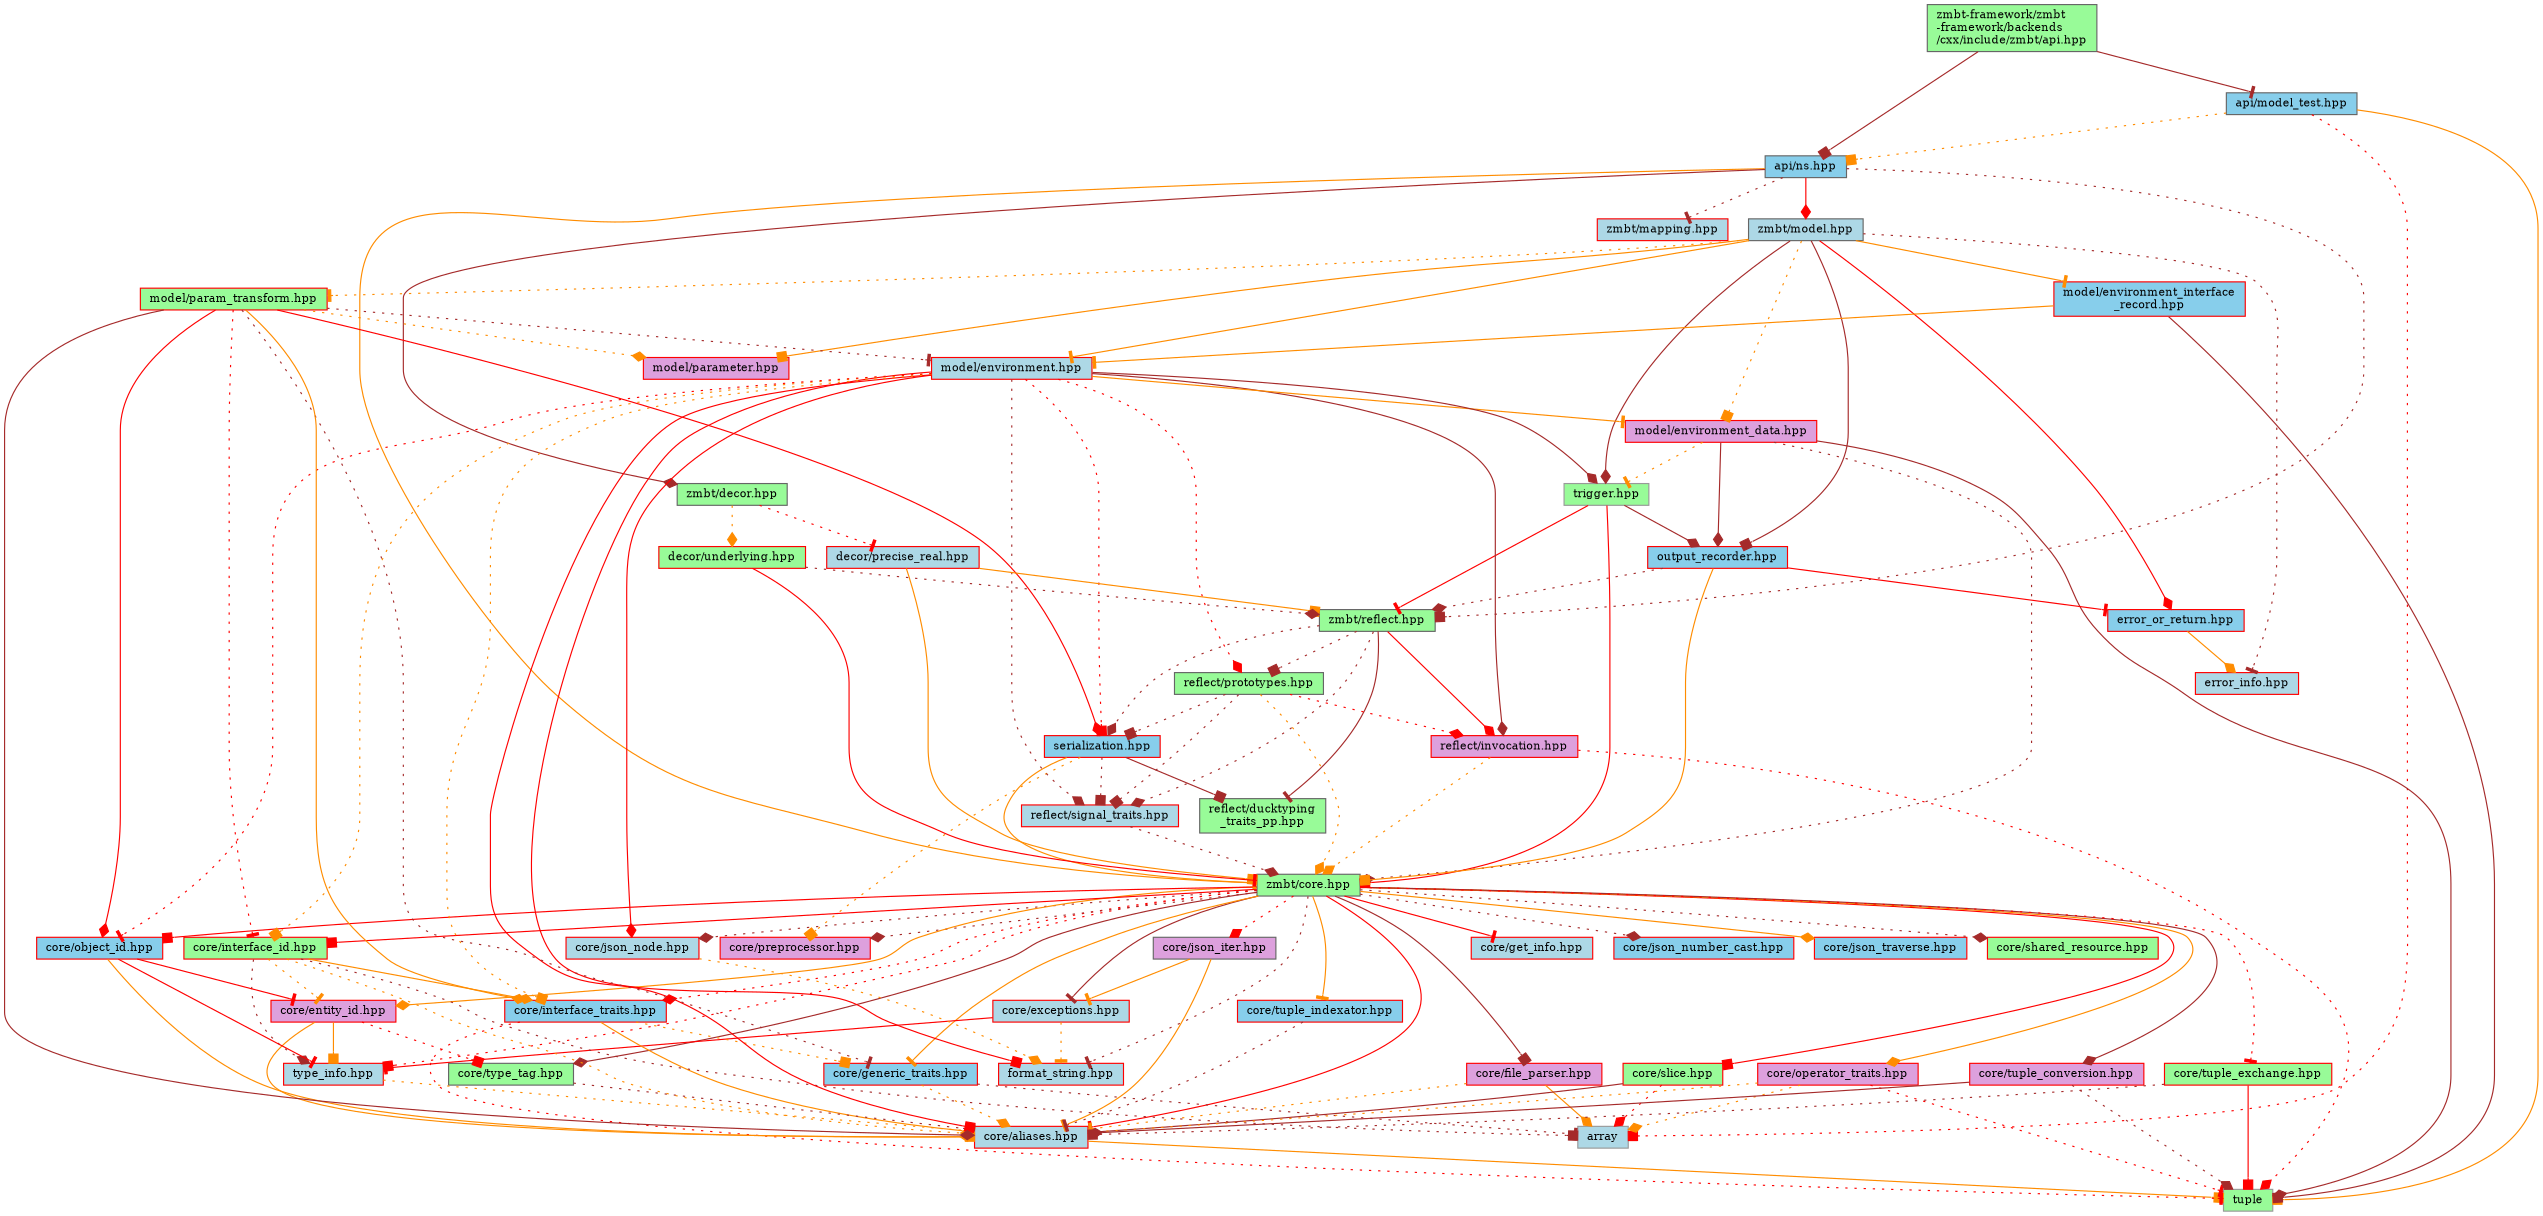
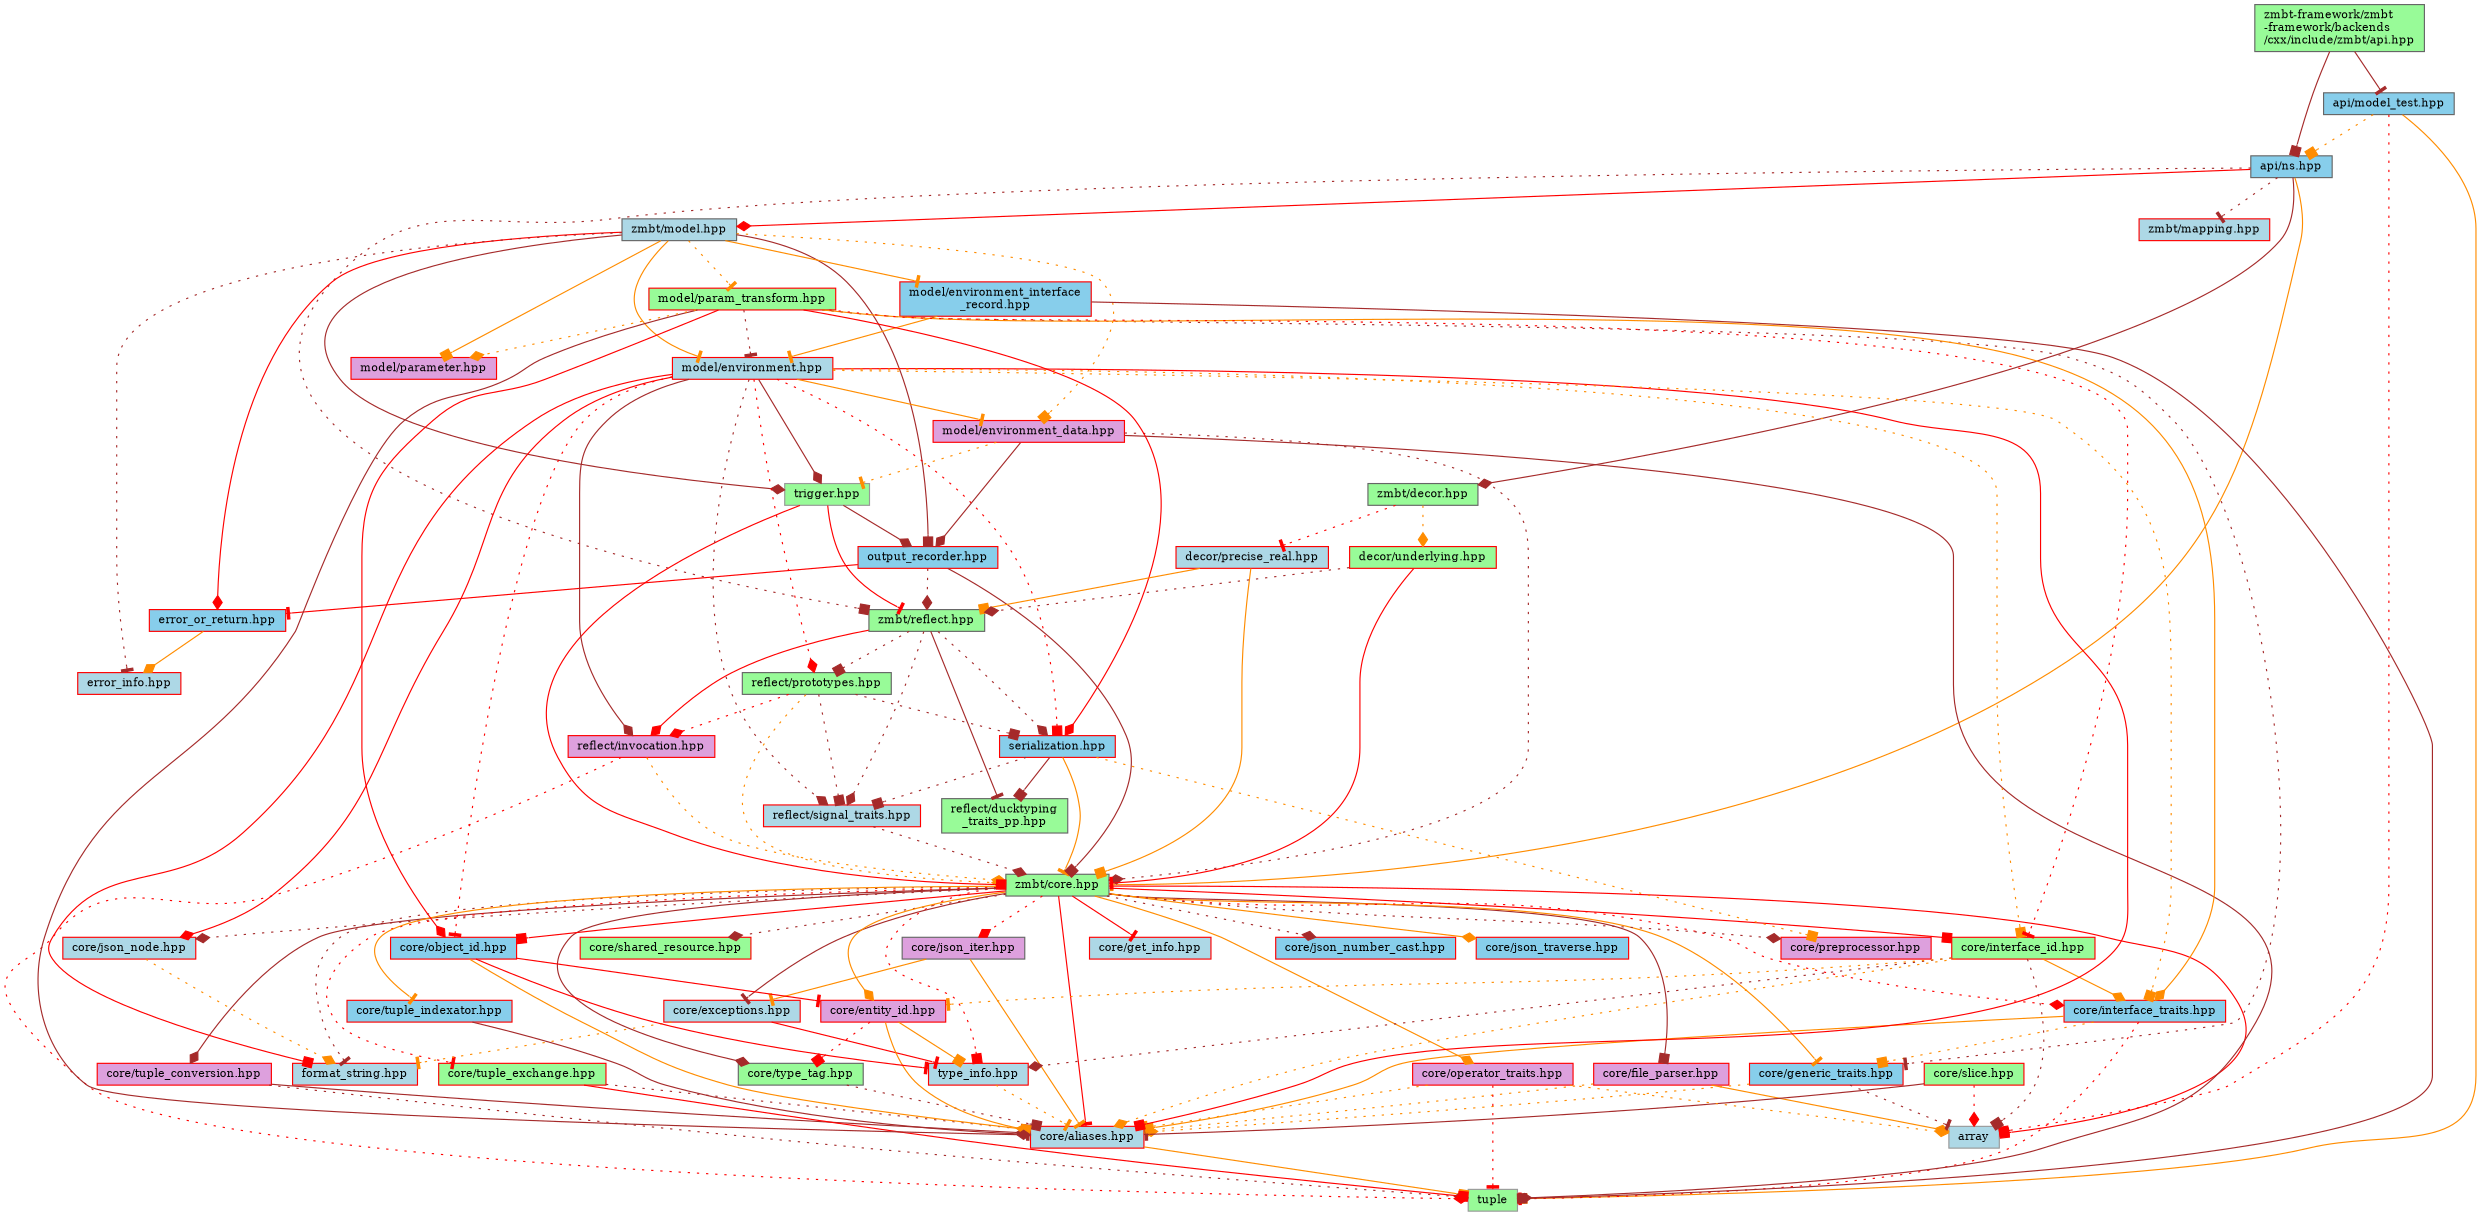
edge "output_recorder.hpp" -> "zmbt/core.hpp": color darkorange -> brown
edge "zmbt/core.hpp" -> "core/slice.hpp": now "zmbt/core.hpp" -> "array"
edge "core/tuple_indexator.hpp" -> "core/aliases.hpp": style dotted -> solid
